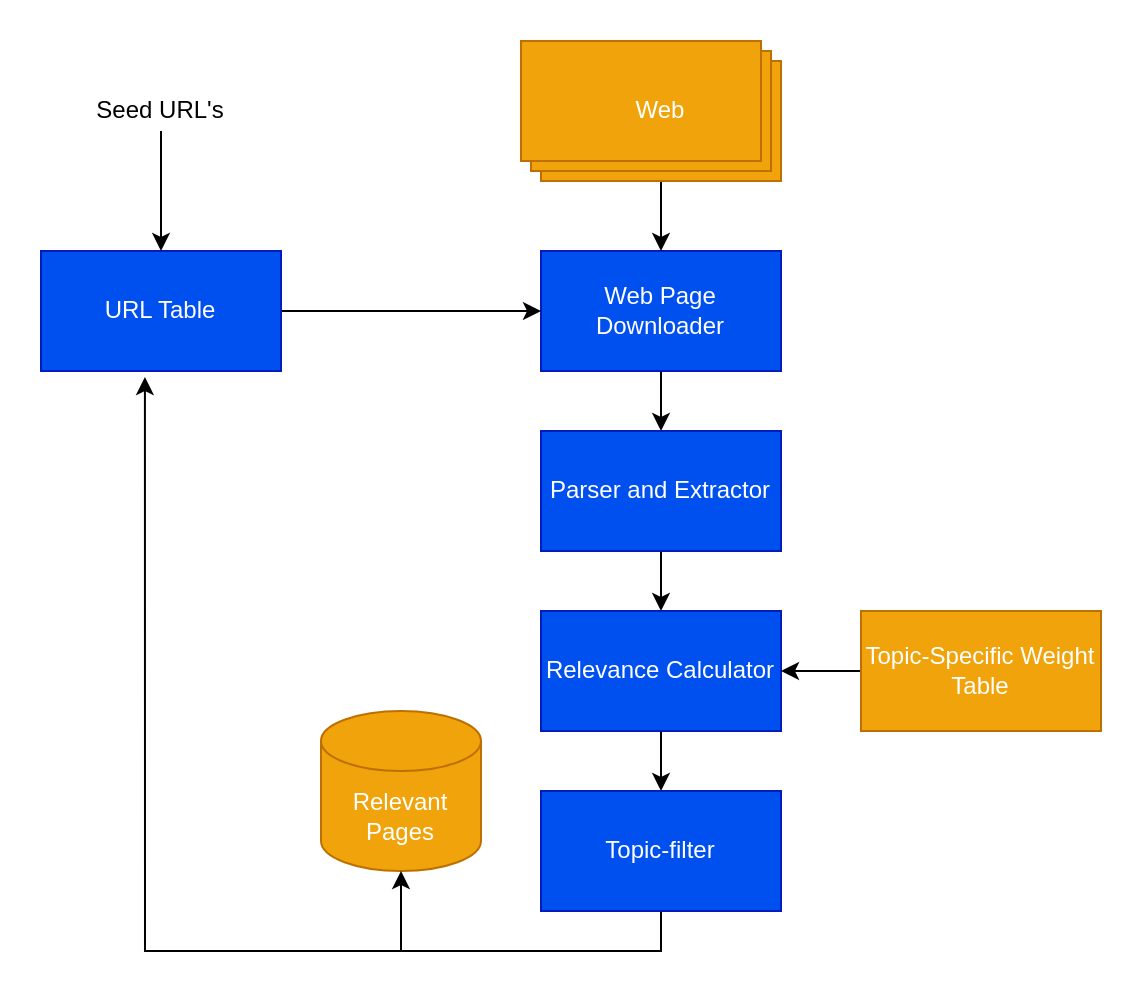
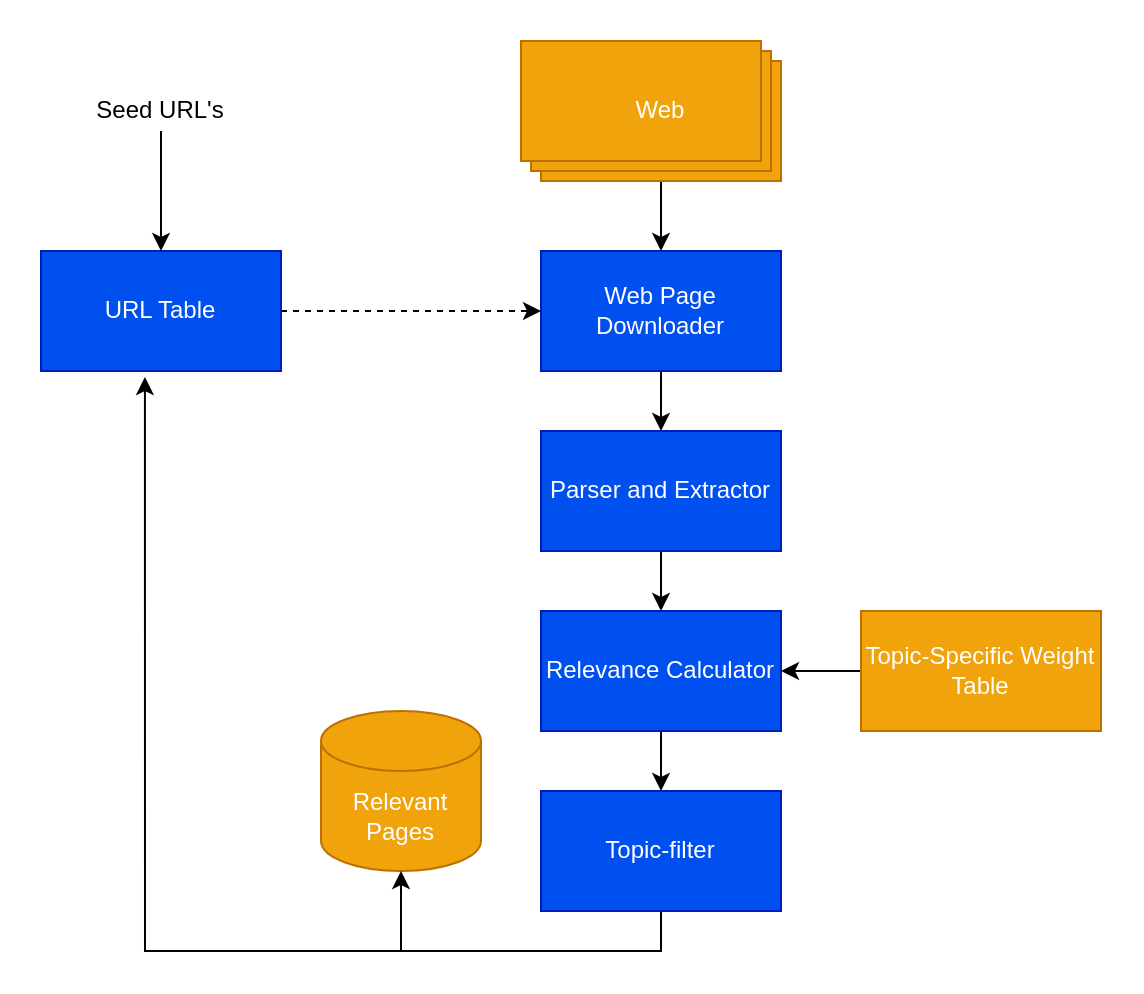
edge "URL Table" -> "Web Page Downloader": style solid -> dashed
